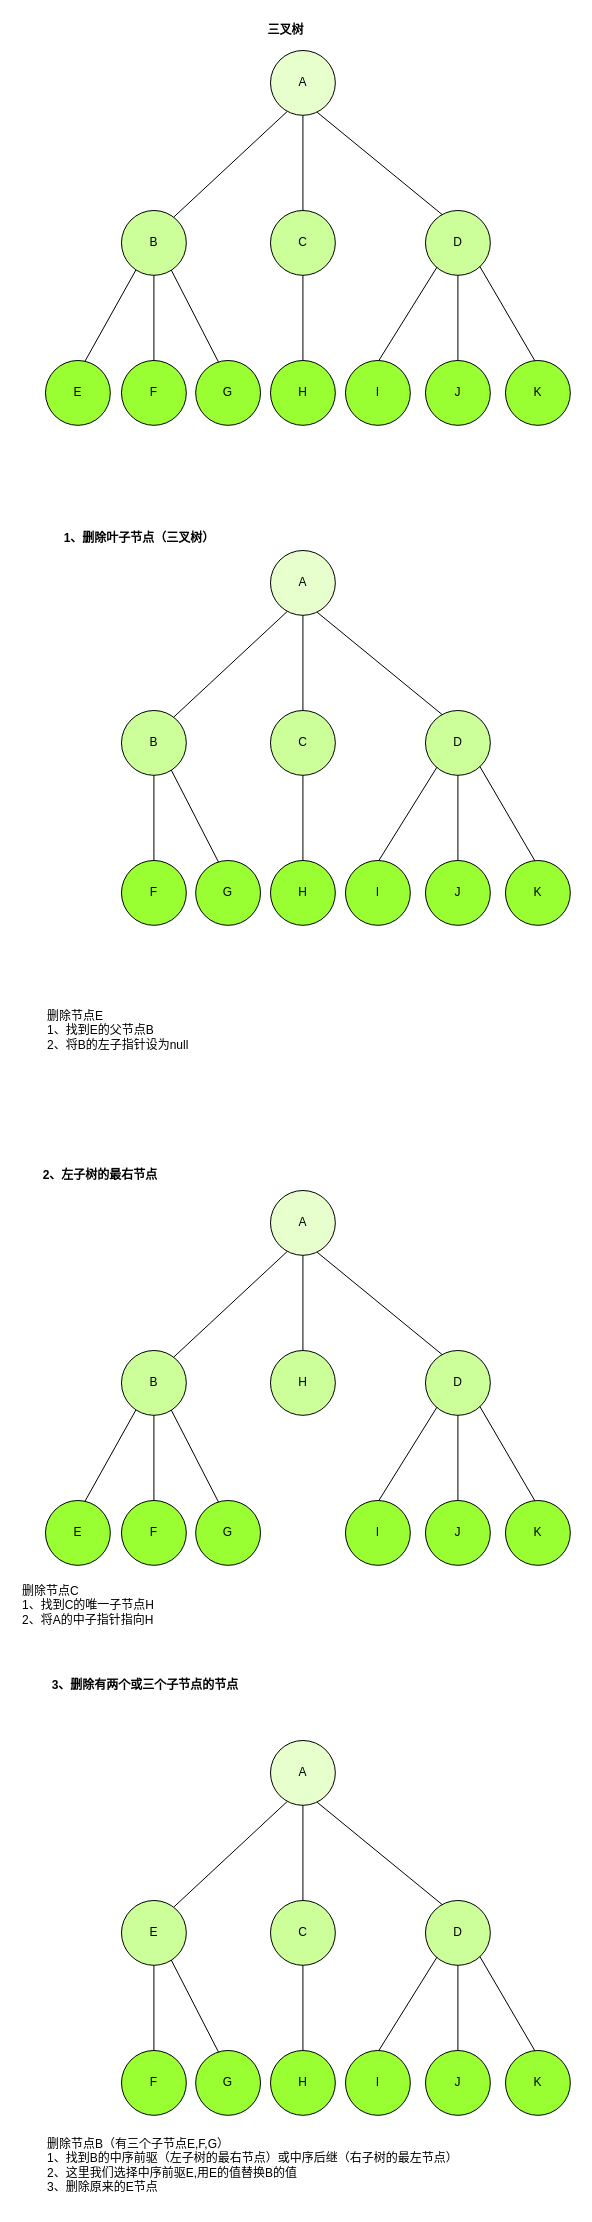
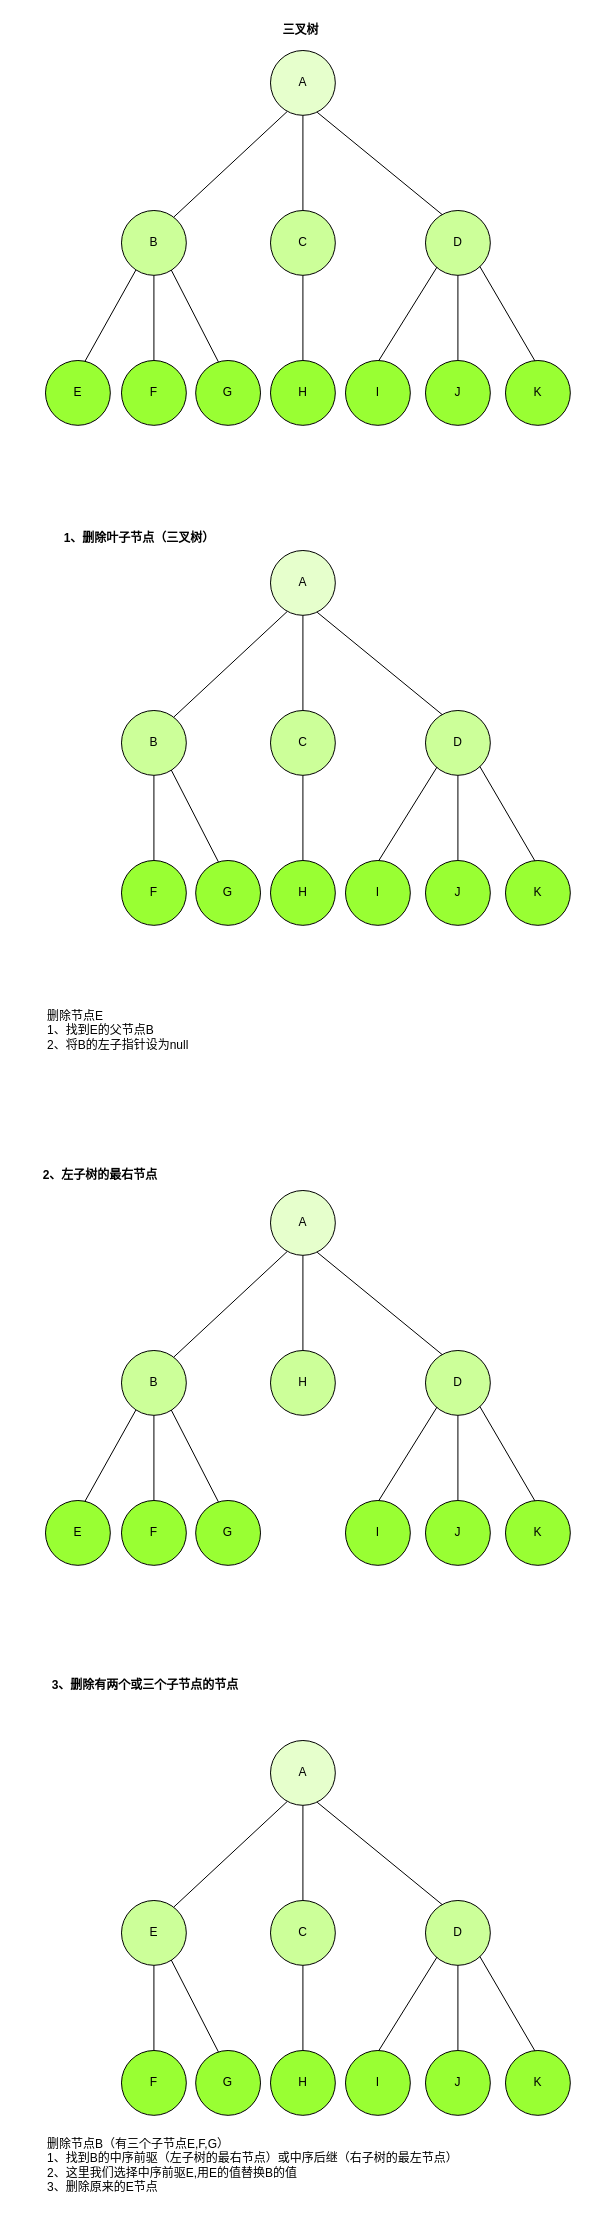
node "三叉树": moved (286, 31) -> (301, 31)
node "删除节点C 1、找到C的唯一子节点H 2、将A的中子指针指向H": removed
